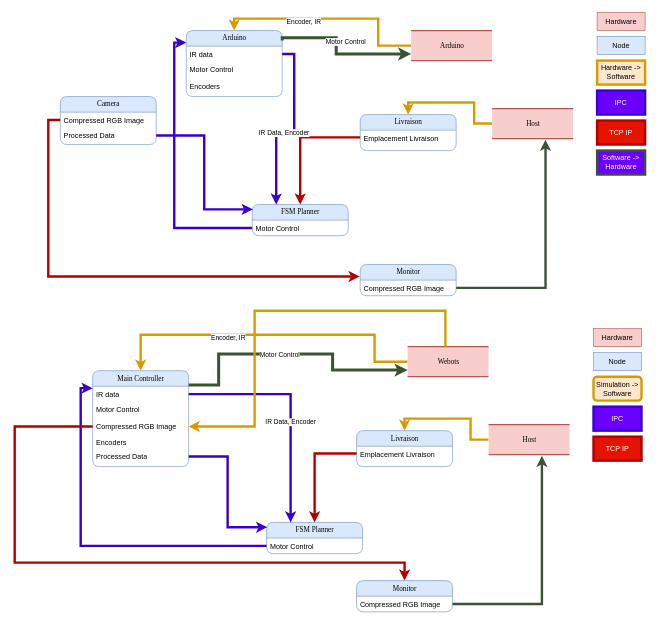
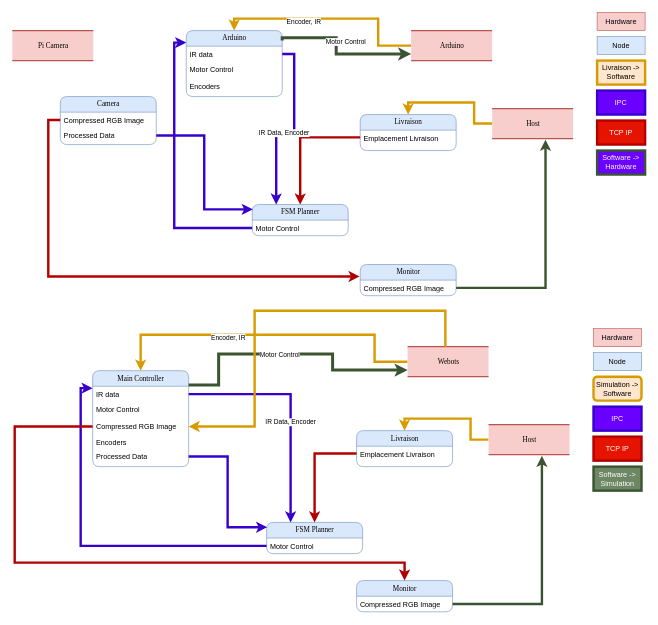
node "Pi Camera": added
node "Hardware -> Software": label "Hardware -> Software" -> "Livraison -> Software"
node "Software -> Simulation": added
